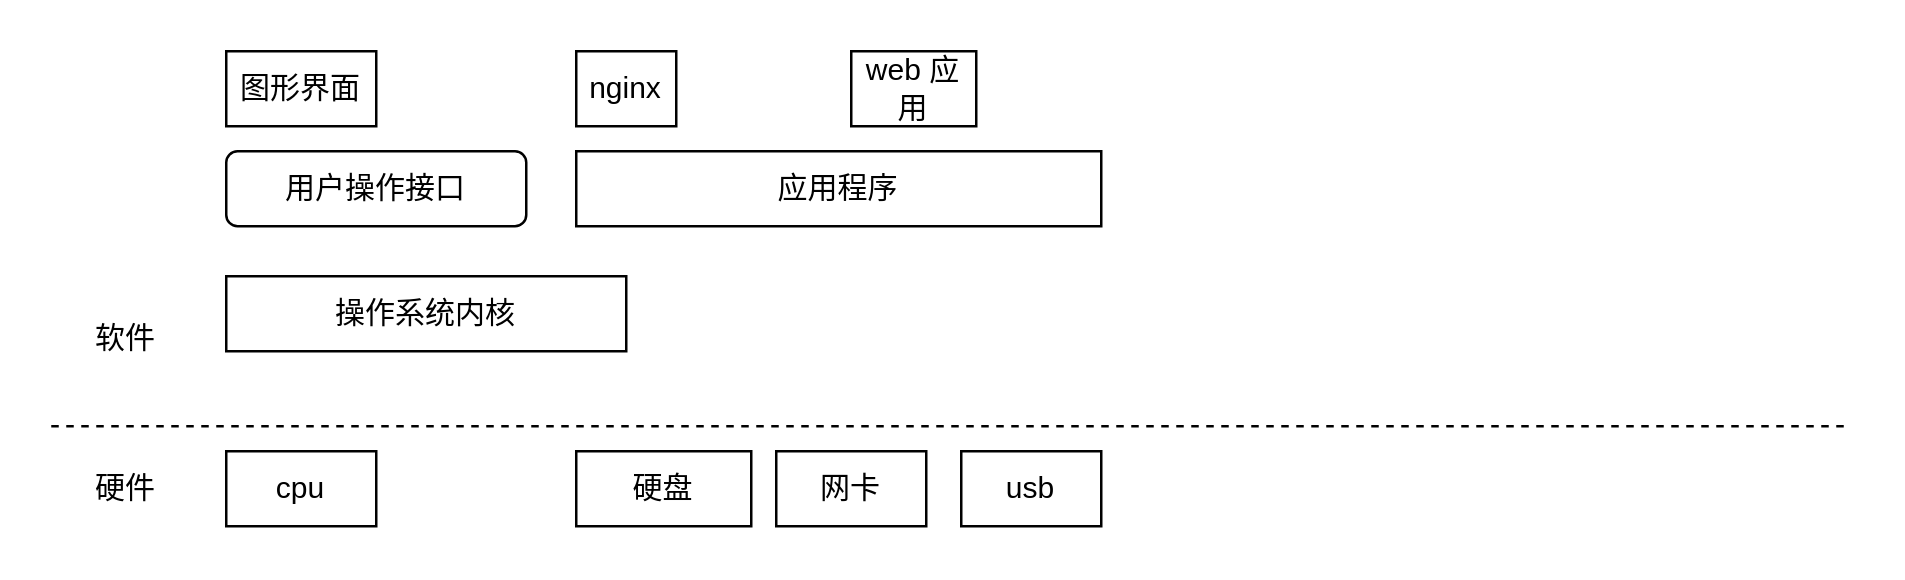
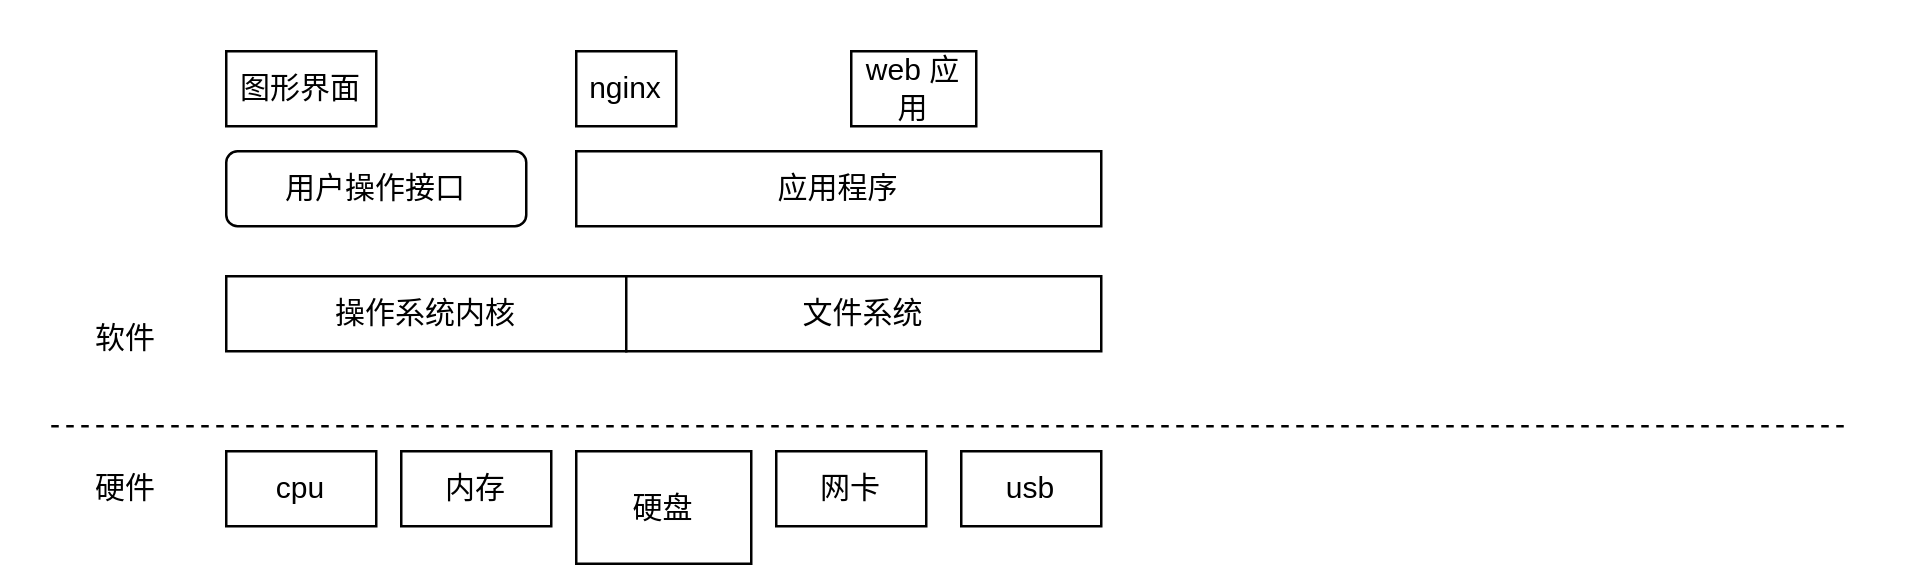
node "文件系统": added
node "内存": added
node "硬盘": size 175x75 -> 175x113
